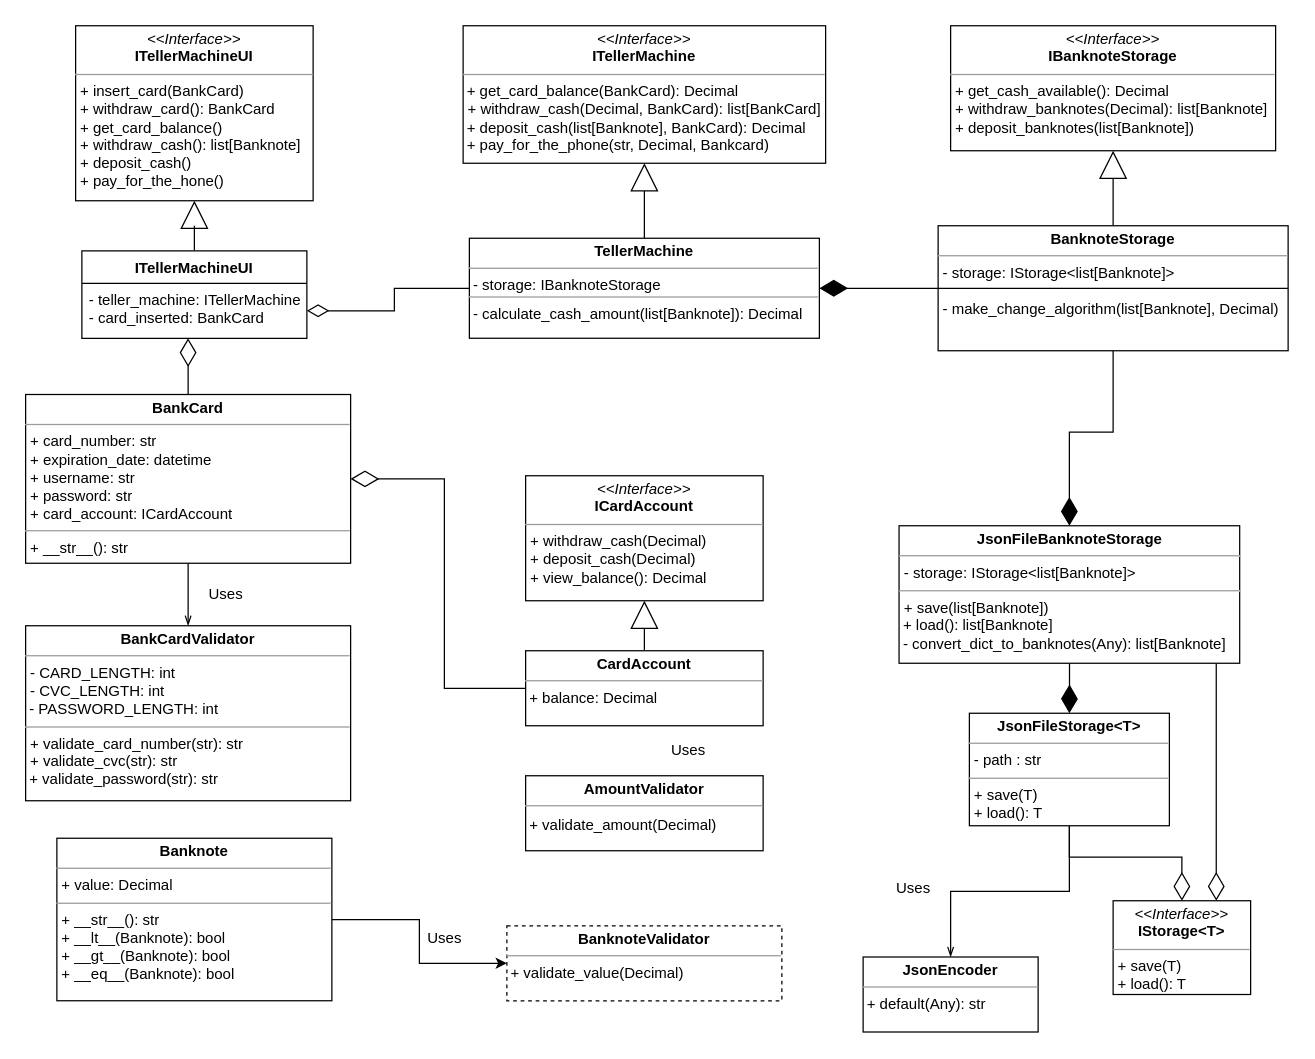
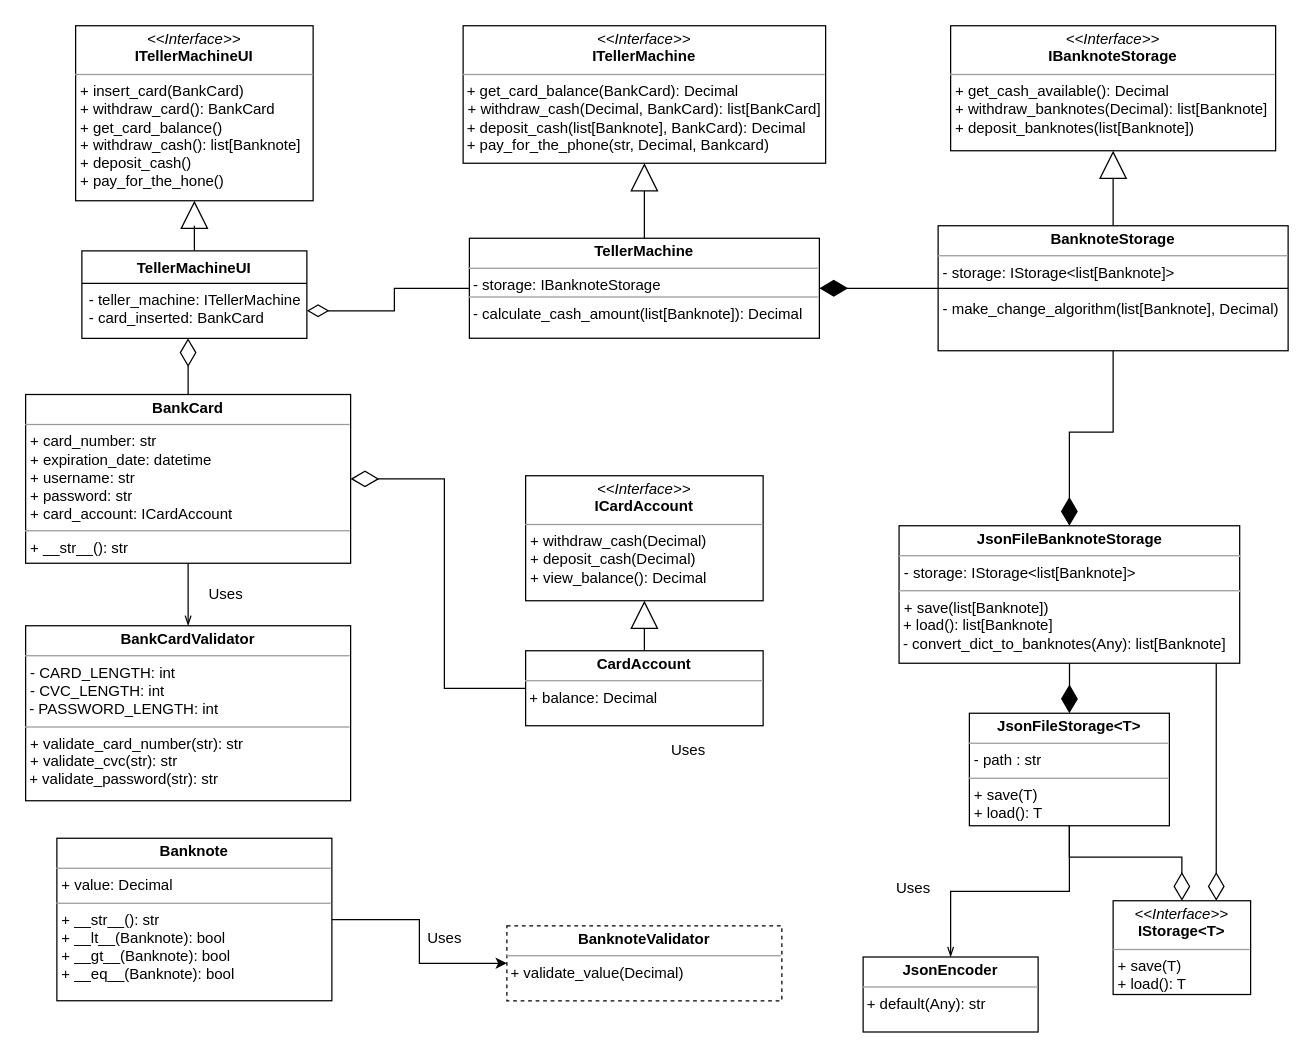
node "ITellerMachineUI": label "ITellerMachineUI" -> "TellerMachineUI"
node "AmountValidator + validate_amount(Decimal)": removed
